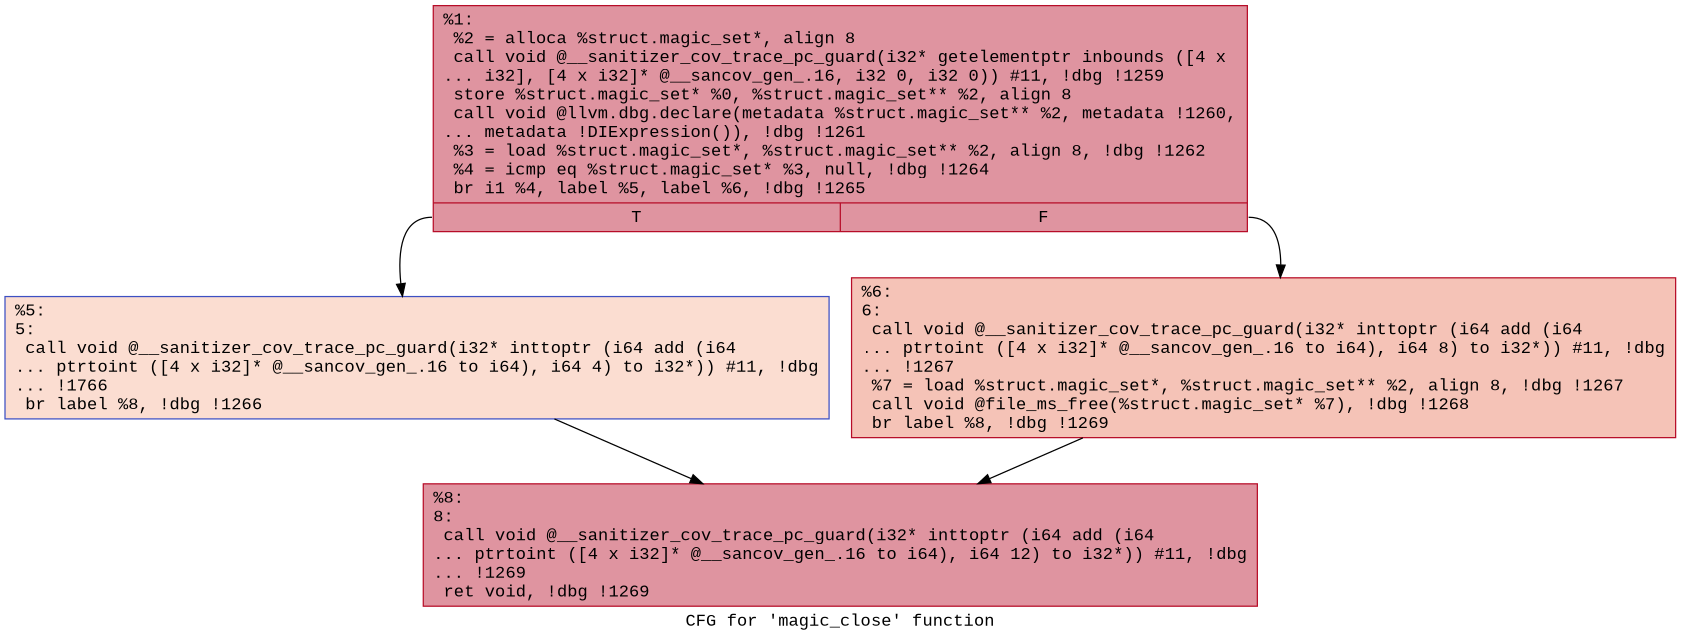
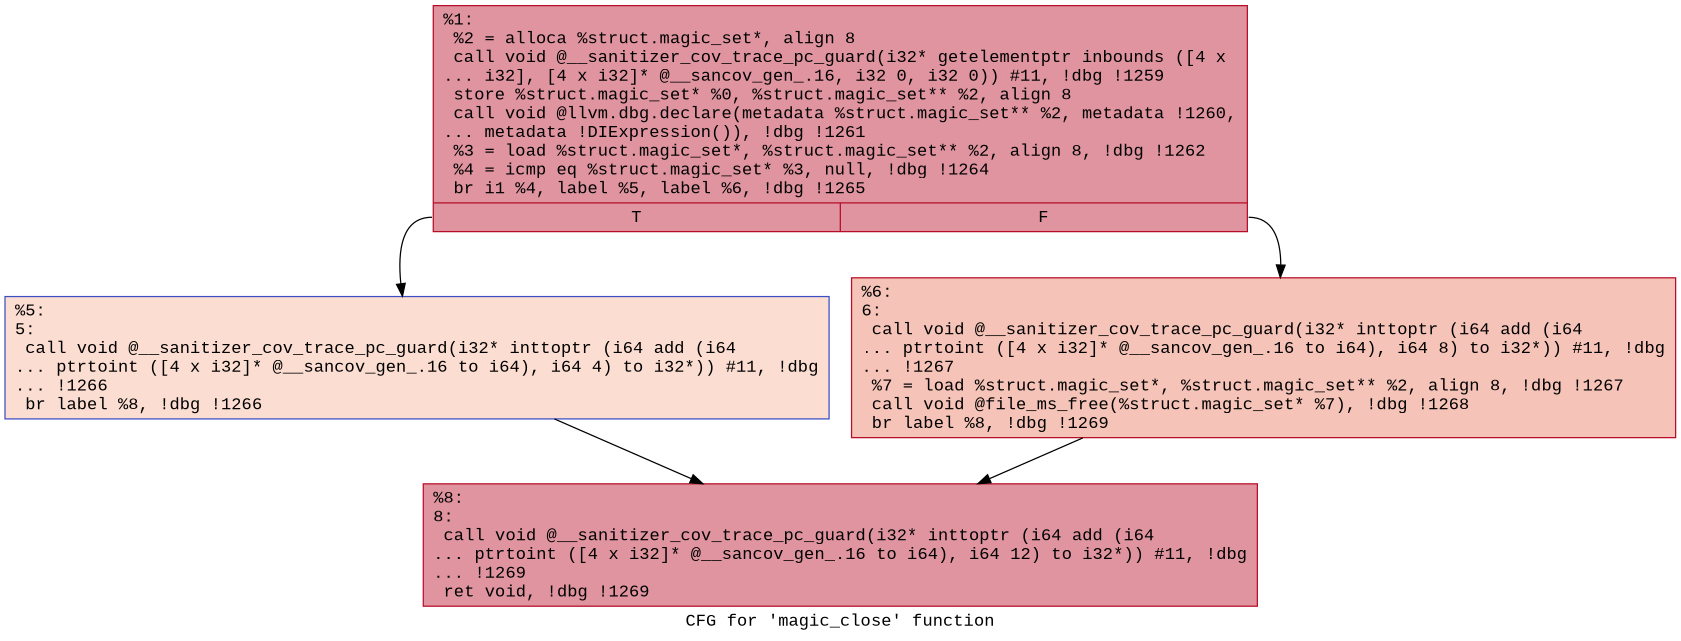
node "%5:": text "... !1766" -> "... !1266"
